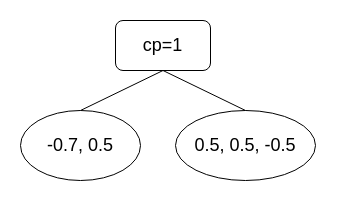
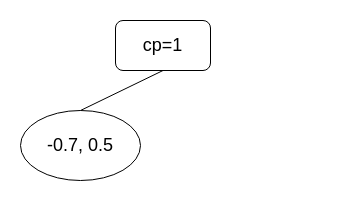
edge "cp=1" -- "0.5, 0.5, -0.5": removed
node "0.5, 0.5, -0.5": removed
